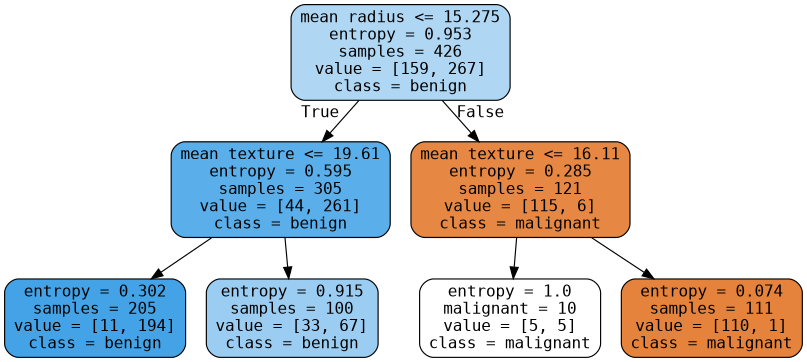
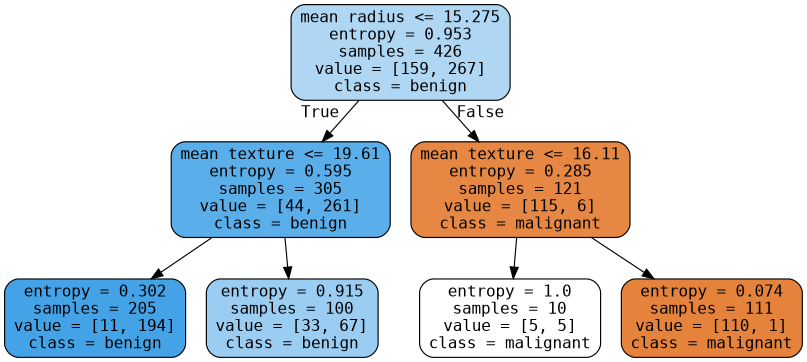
node "entropy = 1.0 malignant = 10 value = [5, 5] class = malignant": label "entropy = 1.0 malignant = 10 value = [5, 5] class = malignant" -> "entropy = 1.0 samples = 10 value = [5, 5] class = malignant"
